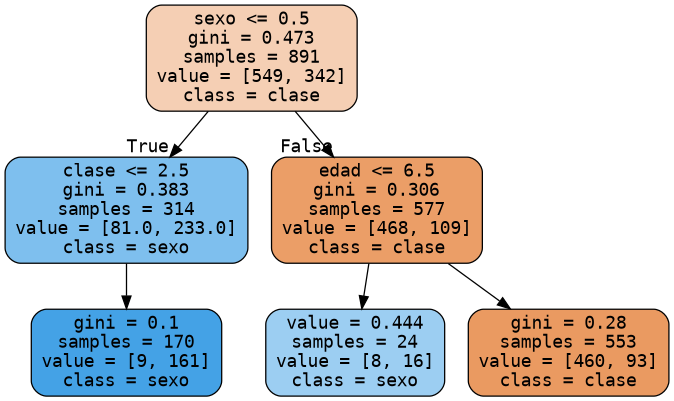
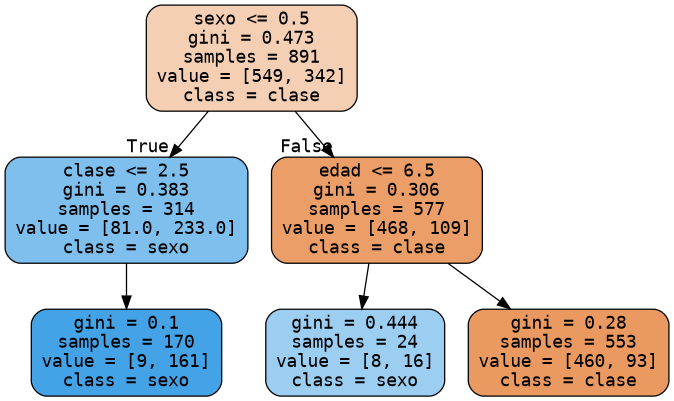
node "value = 0.444 samples = 24 value = [8, 16] class = sexo": label "value = 0.444 samples = 24 value = [8, 16] class = sexo" -> "gini = 0.444 samples = 24 value = [8, 16] class = sexo"
